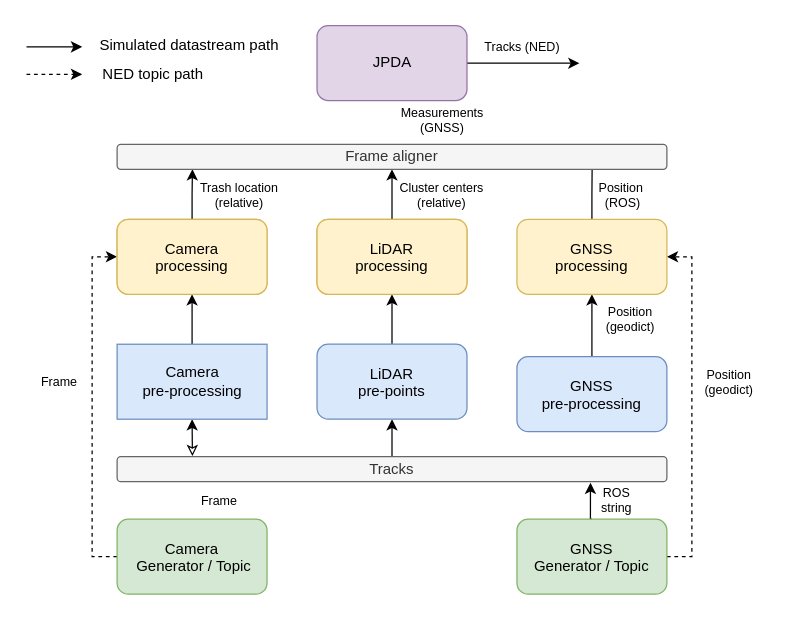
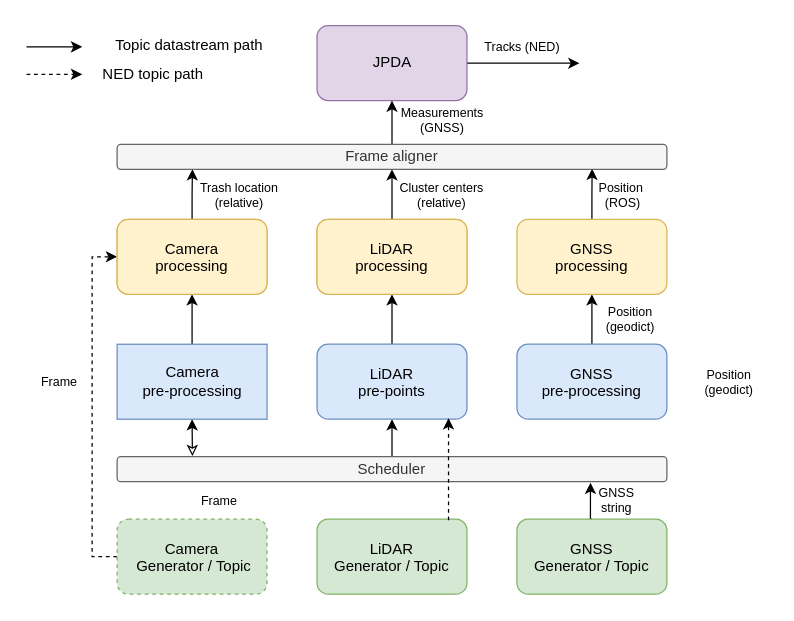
node "Simulated datastream path": label "Simulated datastream path" -> "Topic datastream path"
edge "Frame aligner" -> "JPDA": added
edge "Frame aligner" -- "GNSS processing": arrowhead none -> classic
node "GNSS pre-processing": moved (592, 394) -> (592, 382)
edge "GNSS Generator / Topic" -> "GNSS processing": removed
node "Tracks": label "Tracks" -> "Scheduler"
edge "LiDAR Generator / Topic" -> "LiDAR pre-points": added
node "ROS string": label "ROS string" -> "GNSS string"
node "Camera Generator / Topic": style solid -> dashed
node "LiDAR Generator / Topic": added
